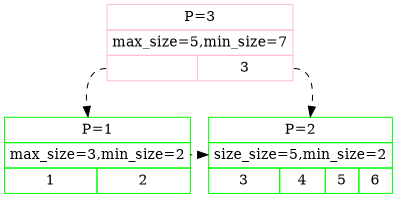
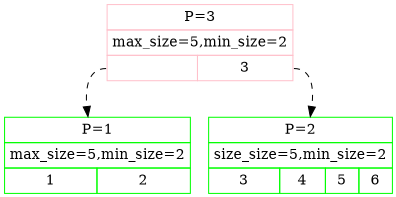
node "P=3": text "max_size=5,min_size=7" -> "max_size=5,min_size=2"
node "P=1": text "max_size=3,min_size=2" -> "max_size=5,min_size=2"
edge "P=1" -> "P=2": removed
